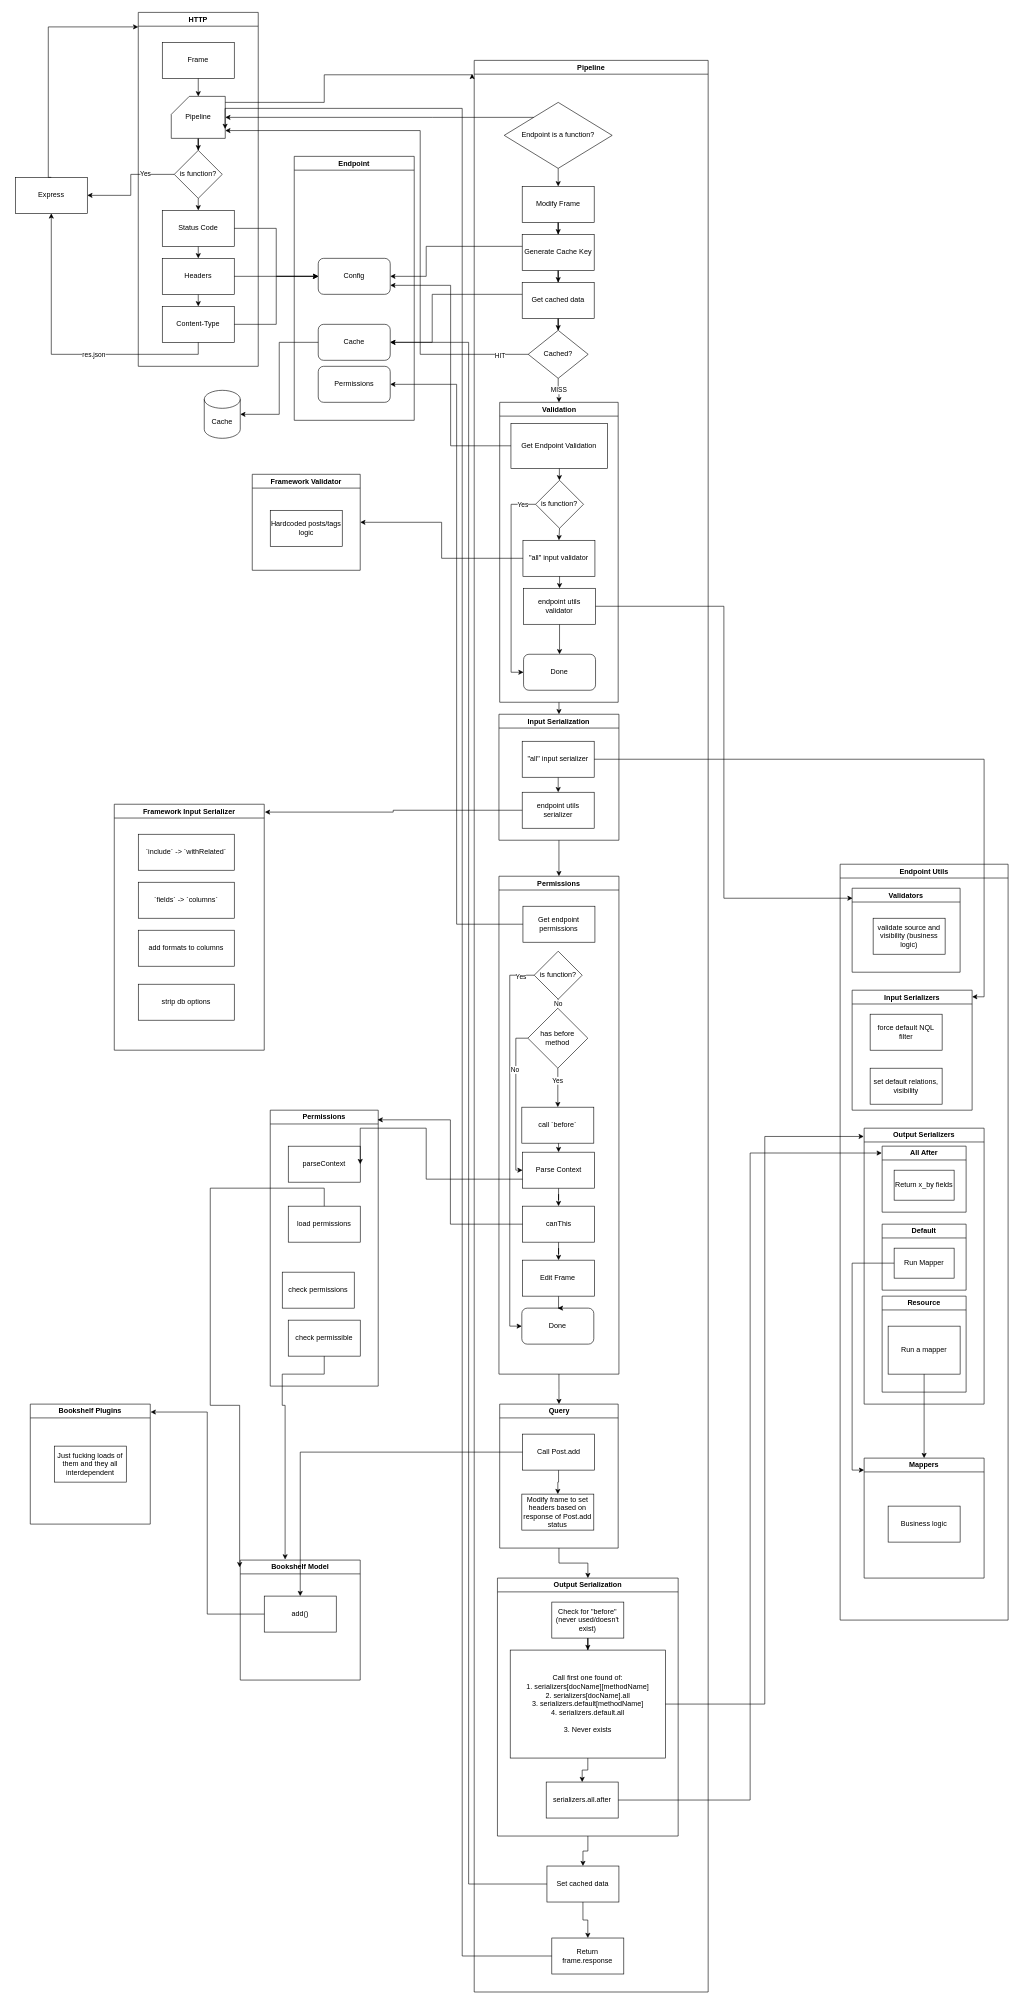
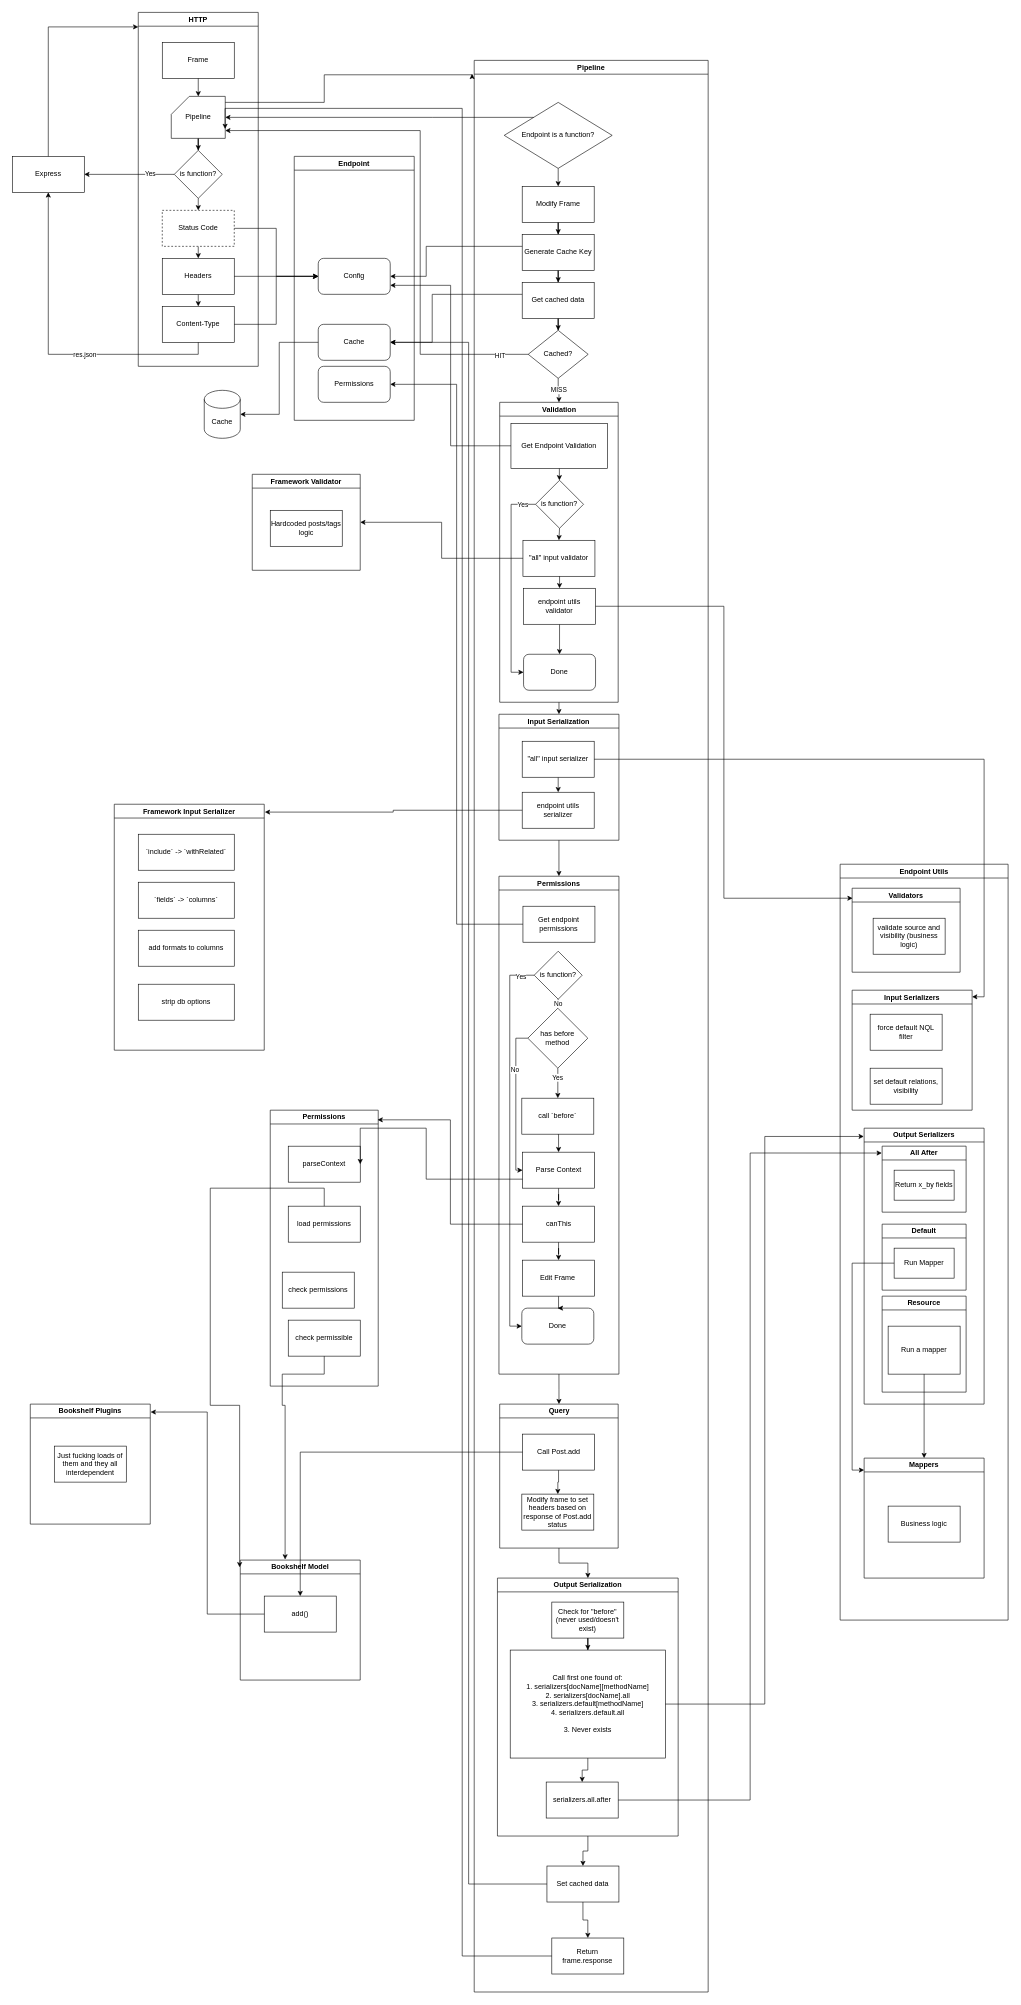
node "Express": moved (51, 195) -> (48, 174)
node "Status Code": style solid -> dashed
node "call `before`": moved (558, 1125) -> (558, 1116)
